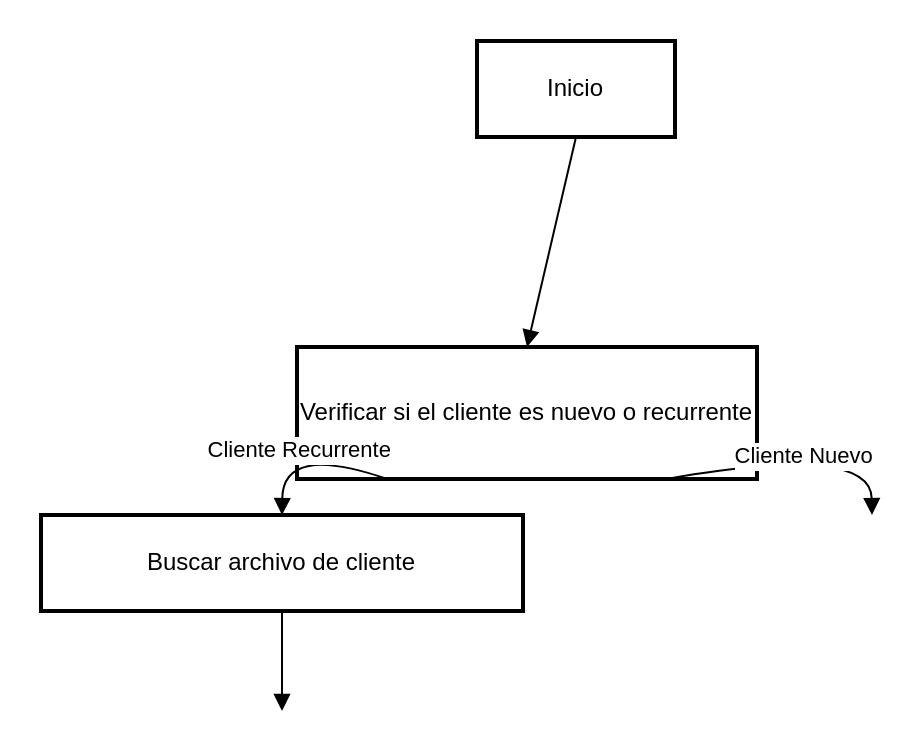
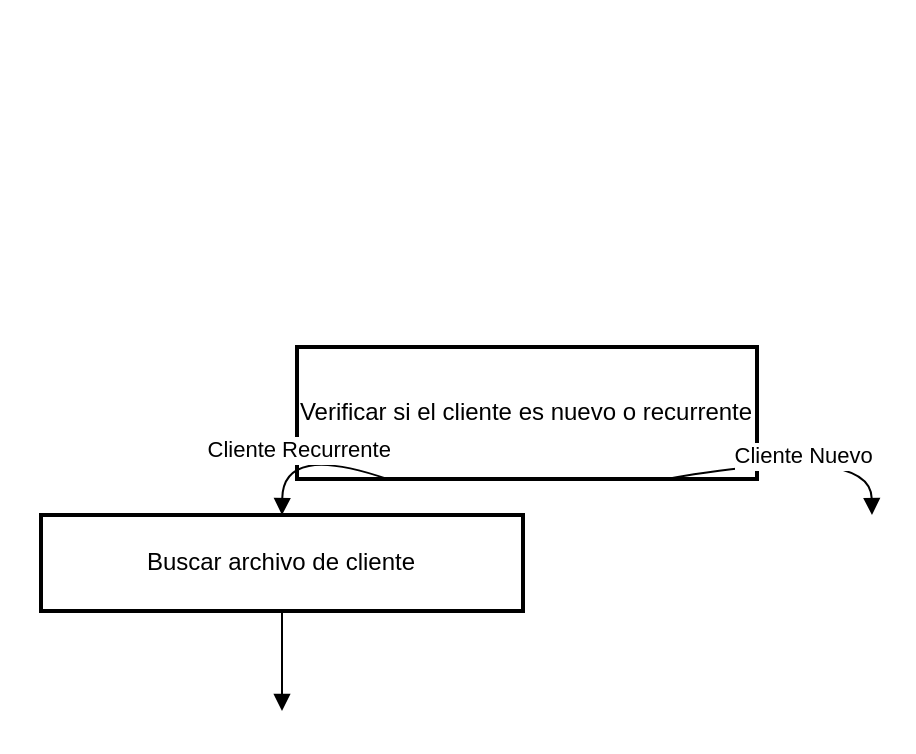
node "Inicio": removed
edge "Inicio" -> "Verificar si el cliente es nuevo o recurrente": removed
